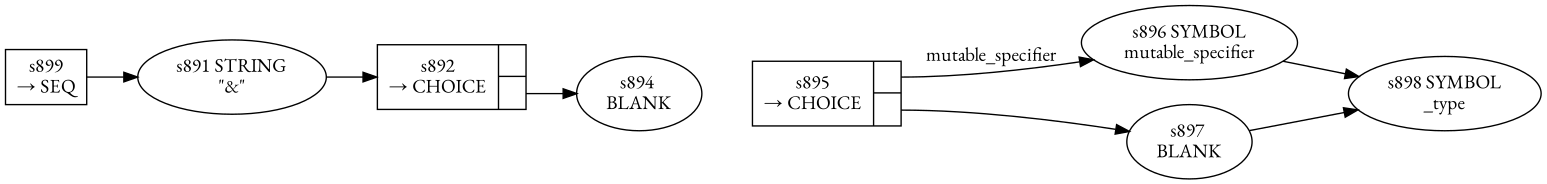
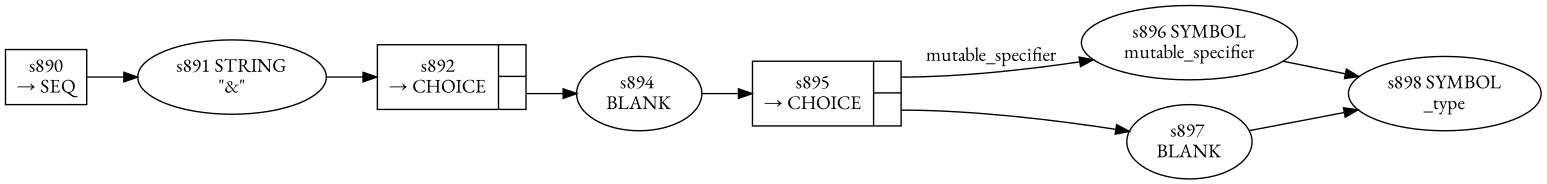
node "s899 → SEQ": label "s899 → SEQ" -> "s890 → SEQ"
edge "s894 BLANK" -> "s895": added
